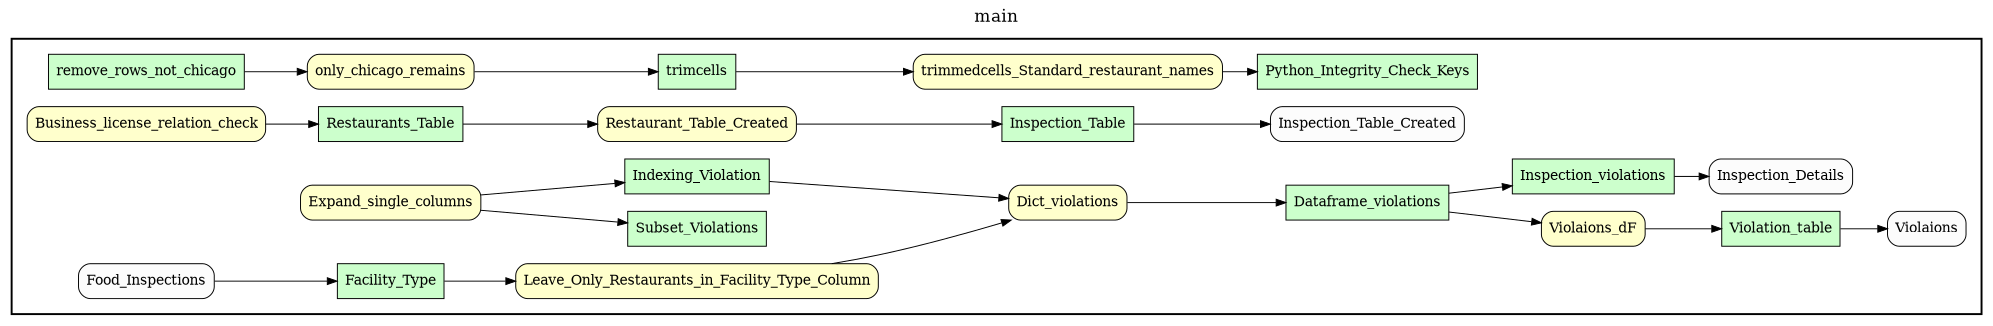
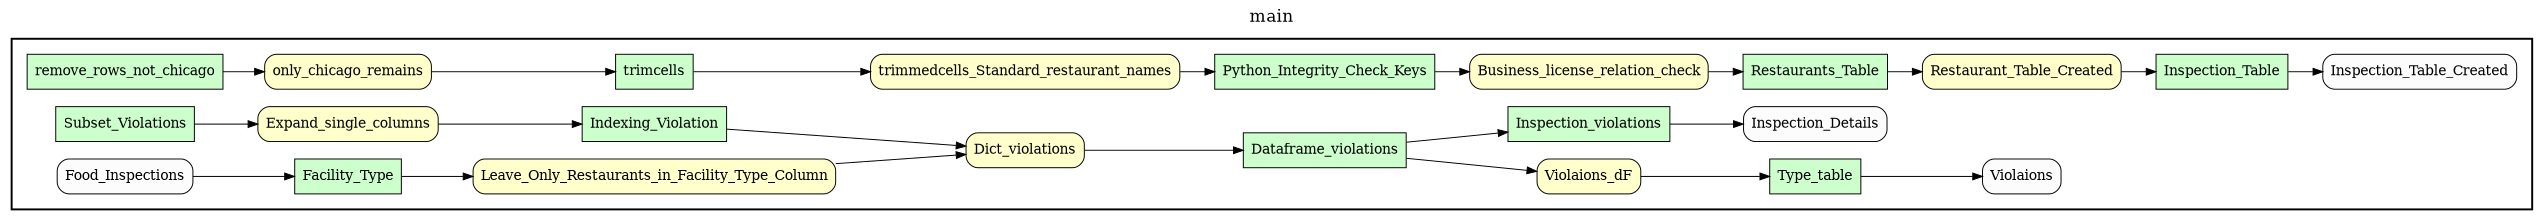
edge "Python_Integrity_Check_Keys" -> "Business_license_relation_check": added
edge "Expand_single_columns" -> "Subset_Violations": reversed
node "Violation_table": label "Violation_table" -> "Type_table"
